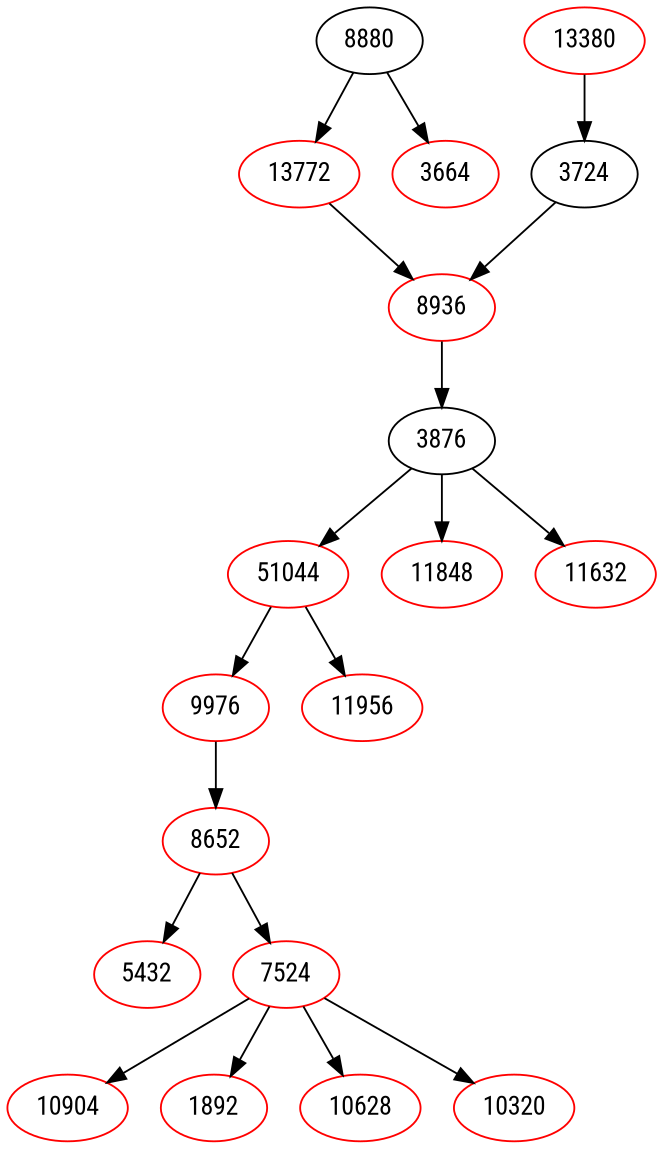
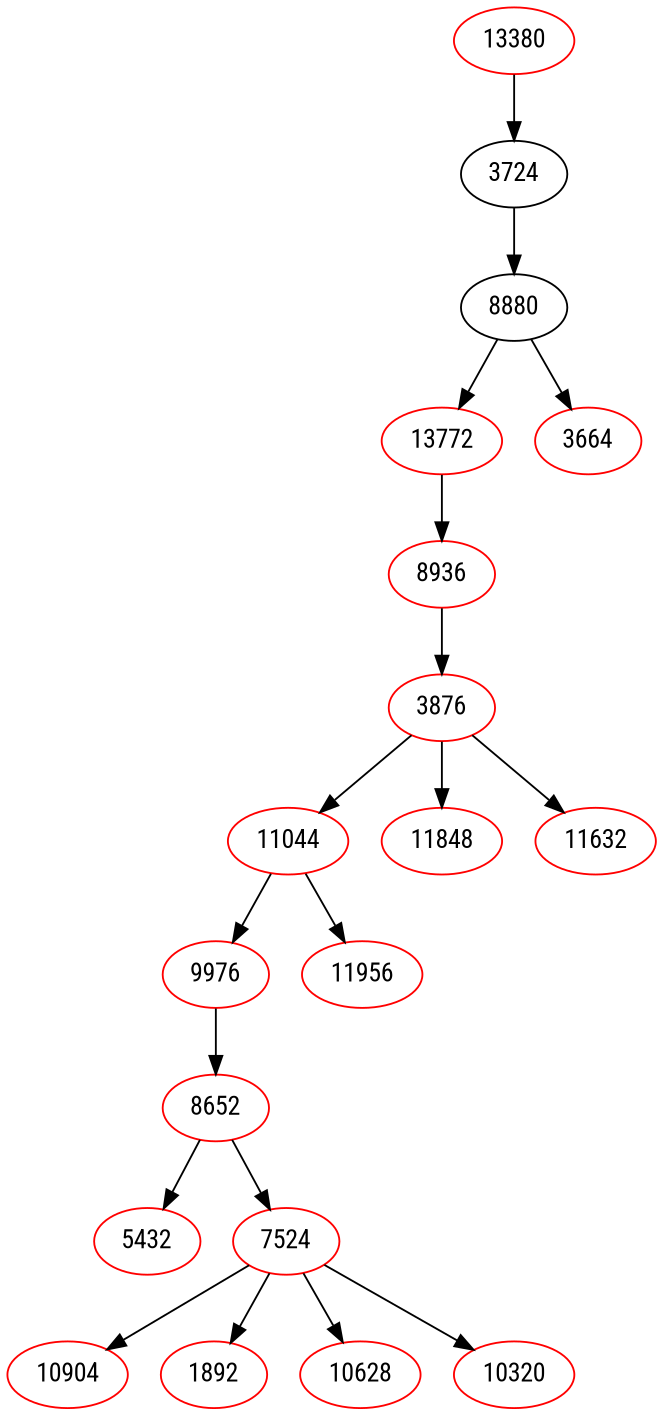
edge "3724" -> "8936": now "3724" -> "8880"
node "3876": color black -> red
node "51044": label "51044" -> "11044"
